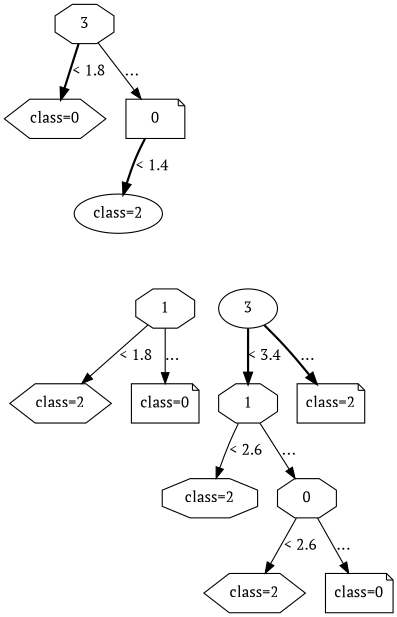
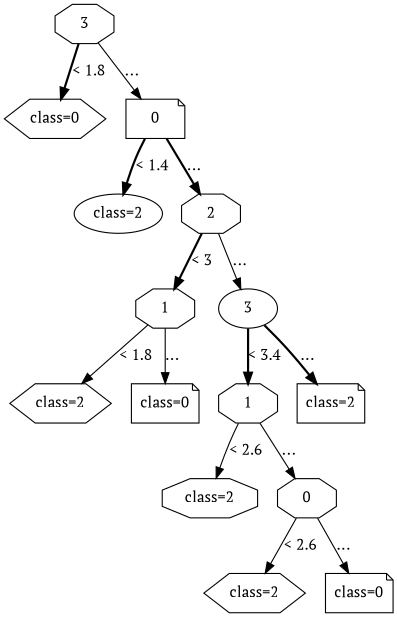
node "2": added
